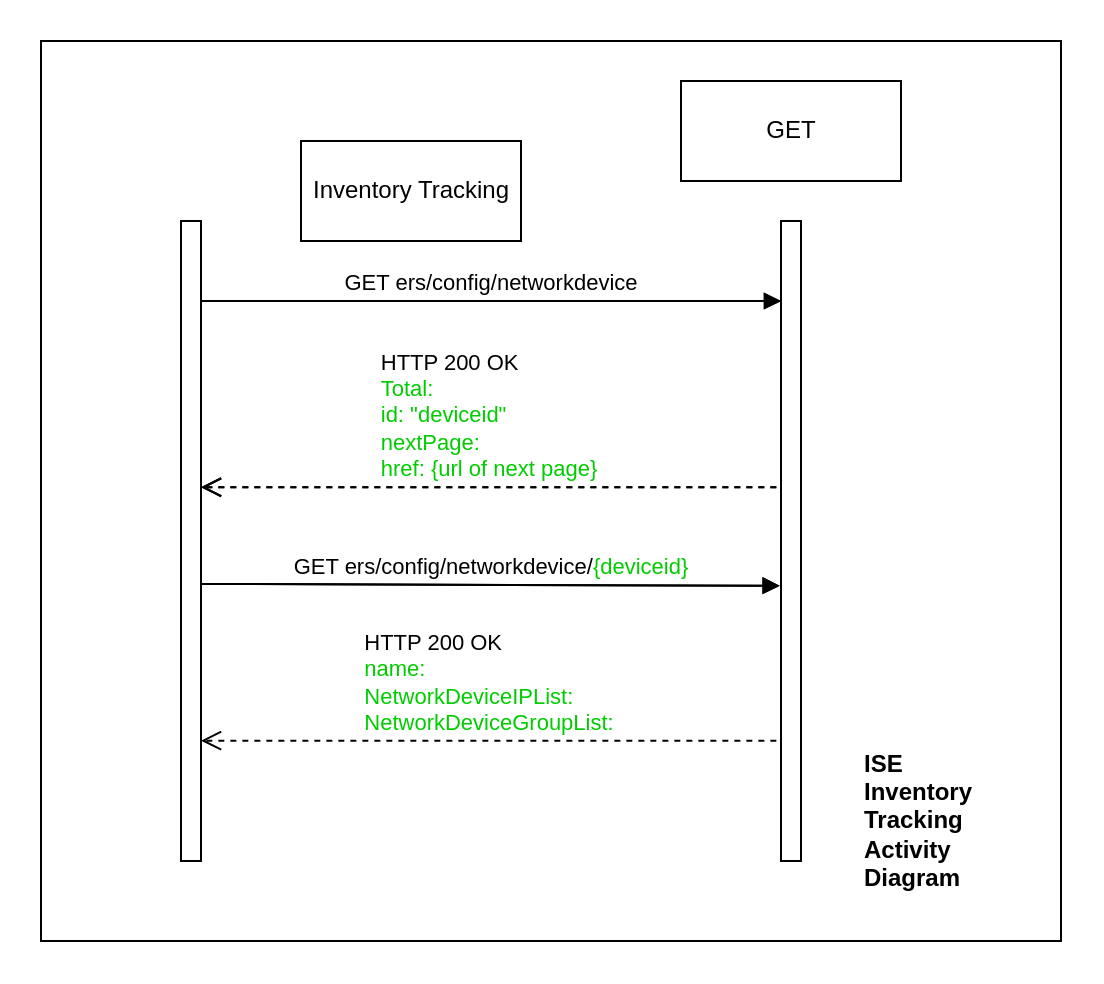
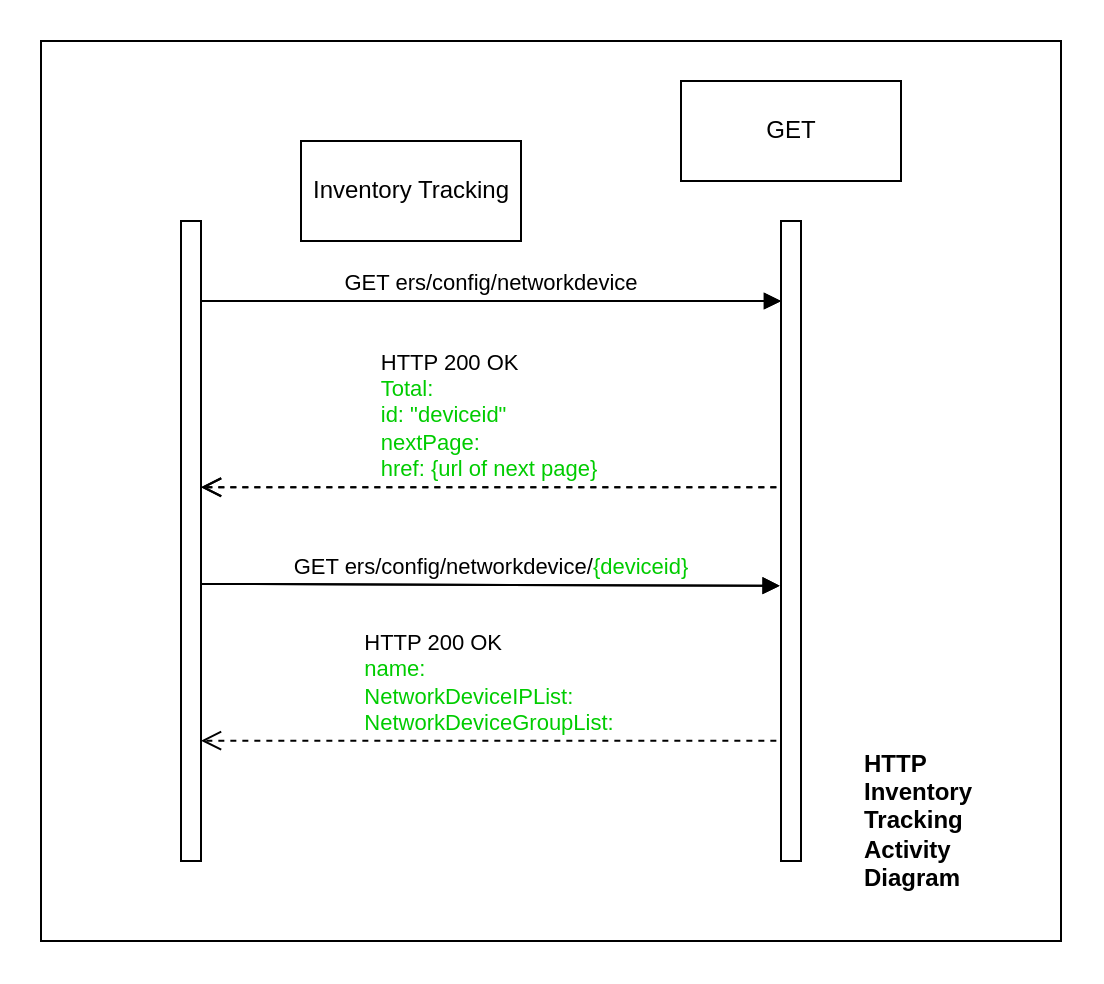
node "ISE Inventory Tracking Activity Diagram": label "ISE Inventory Tracking Activity Diagram" -> "HTTP Inventory Tracking Activity Diagram"
